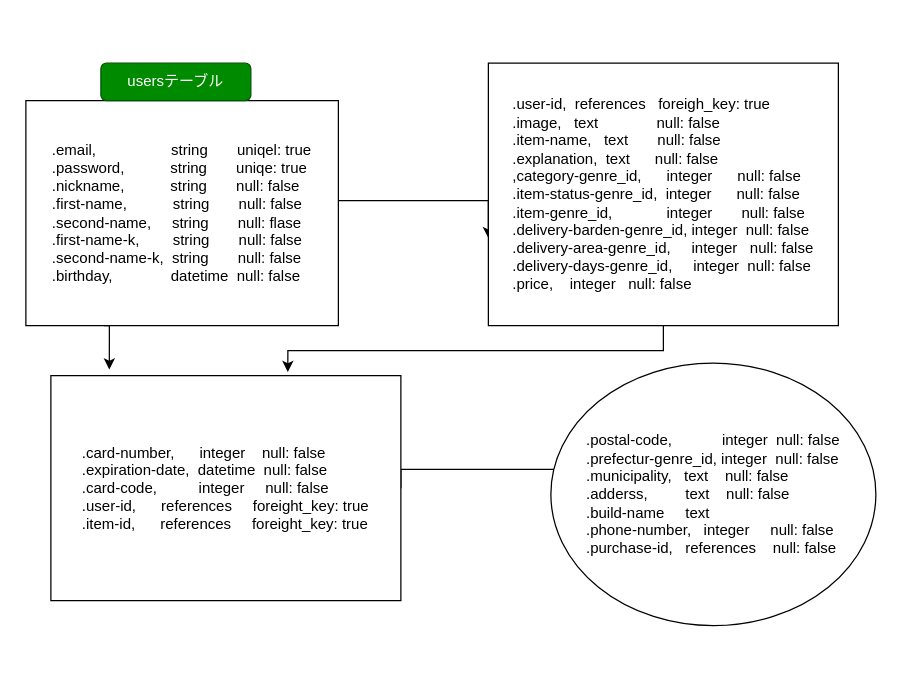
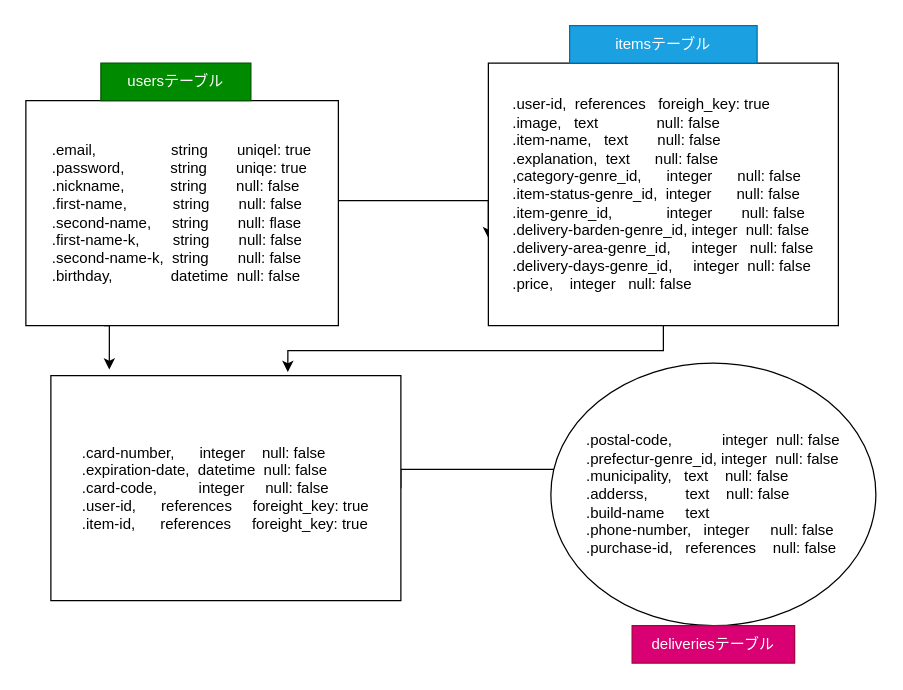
node "itemsテーブル": added
node "usersテーブル": shape rounded rectangle -> rectangle
node "deliveriesテーブル": added
